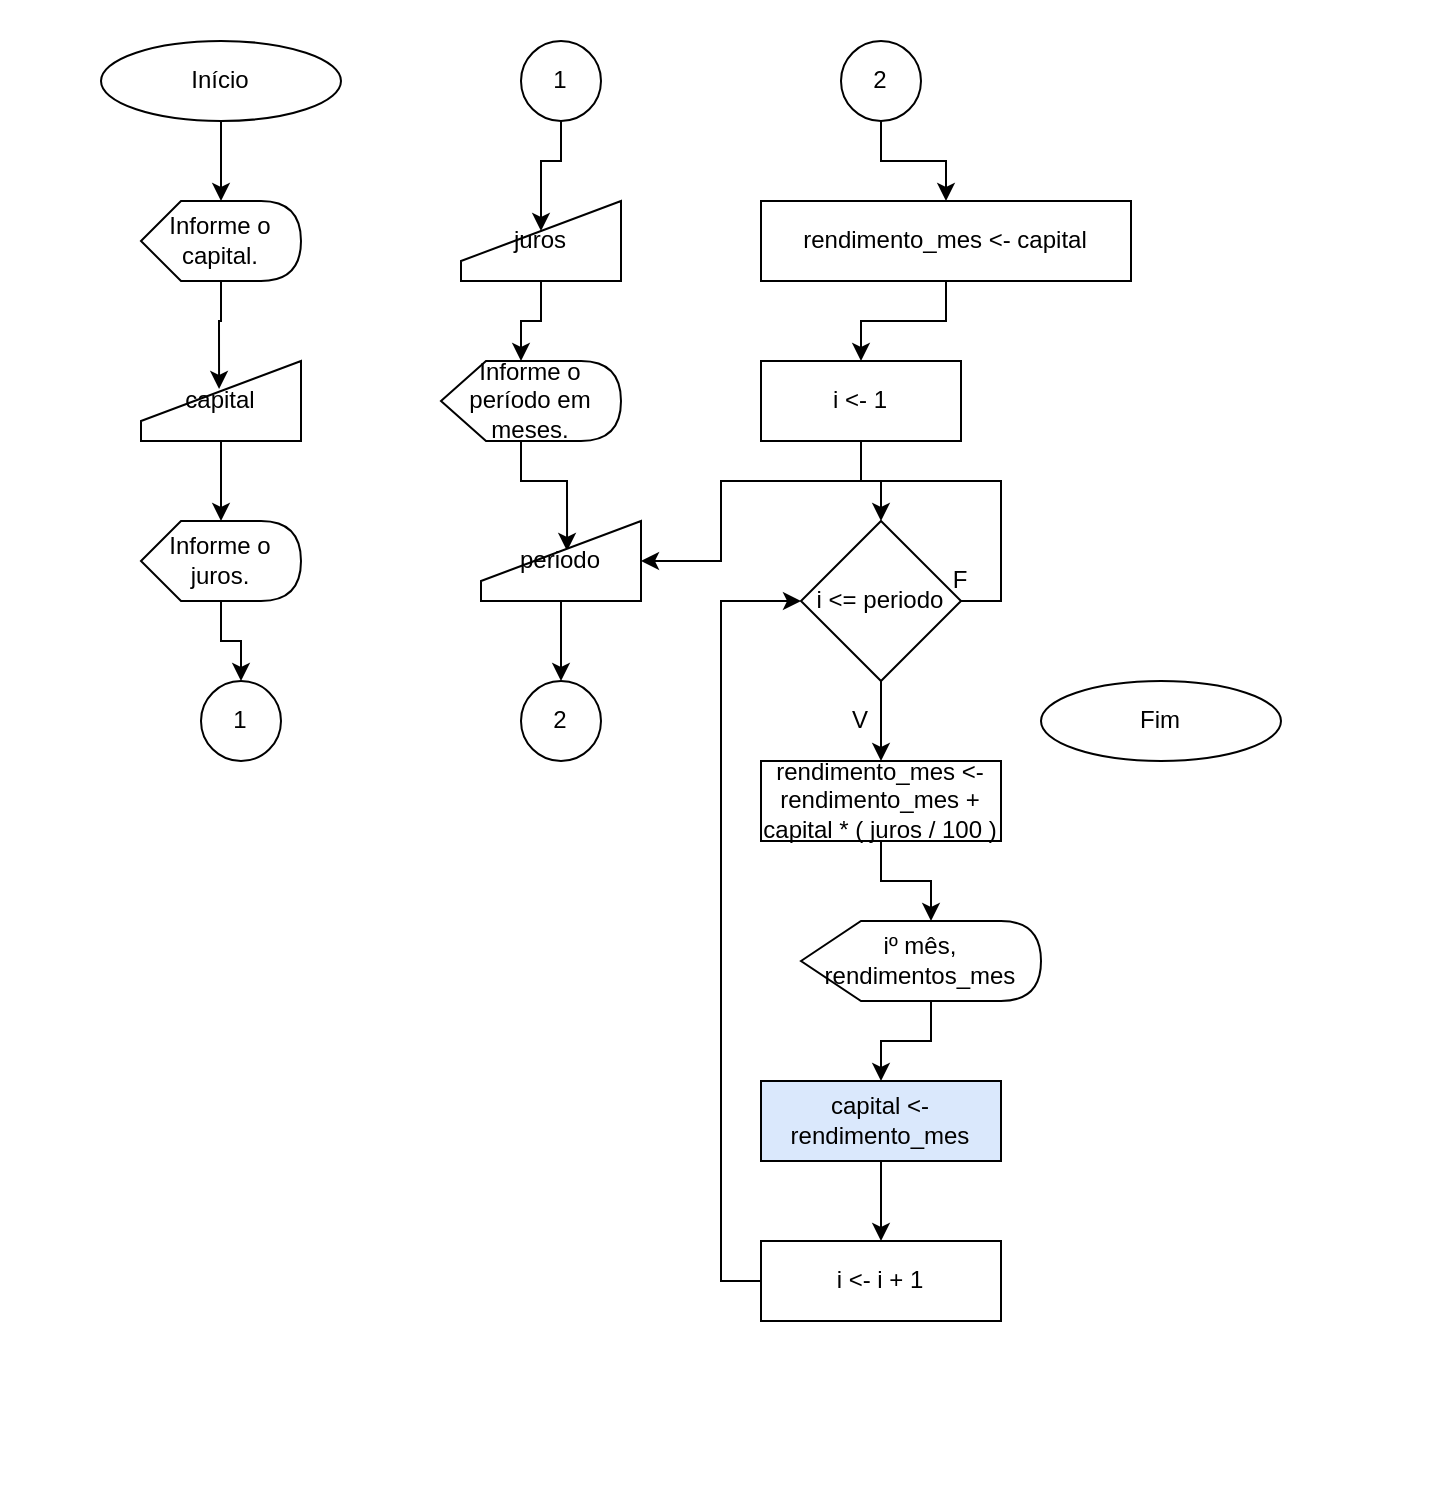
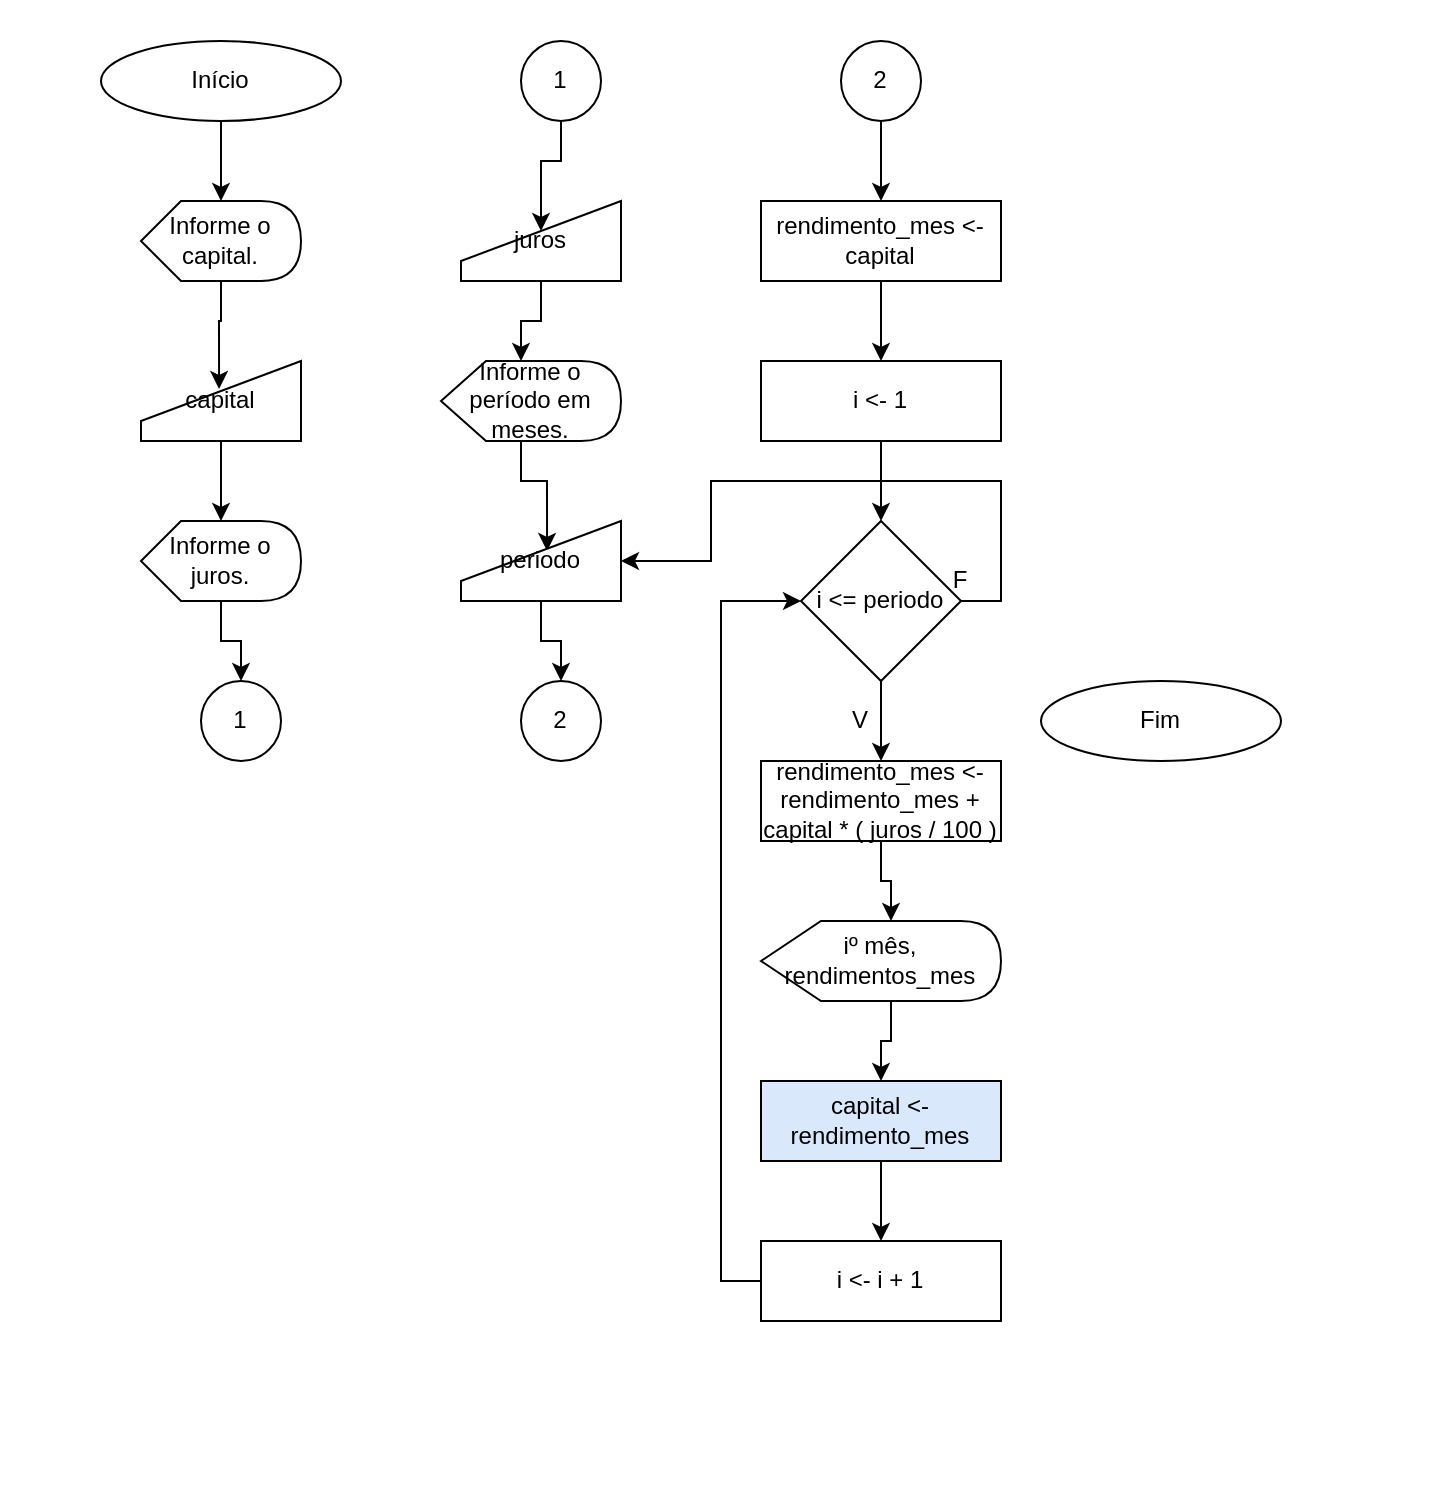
node "rendimento_mes <- capital": size 370x80 -> 240x80
node "i <- 1": size 200x80 -> 240x80
node "periodo": moved (561, 561) -> (541, 561)
node "iº mês, rendimentos_mes": moved (921, 961) -> (881, 961)
